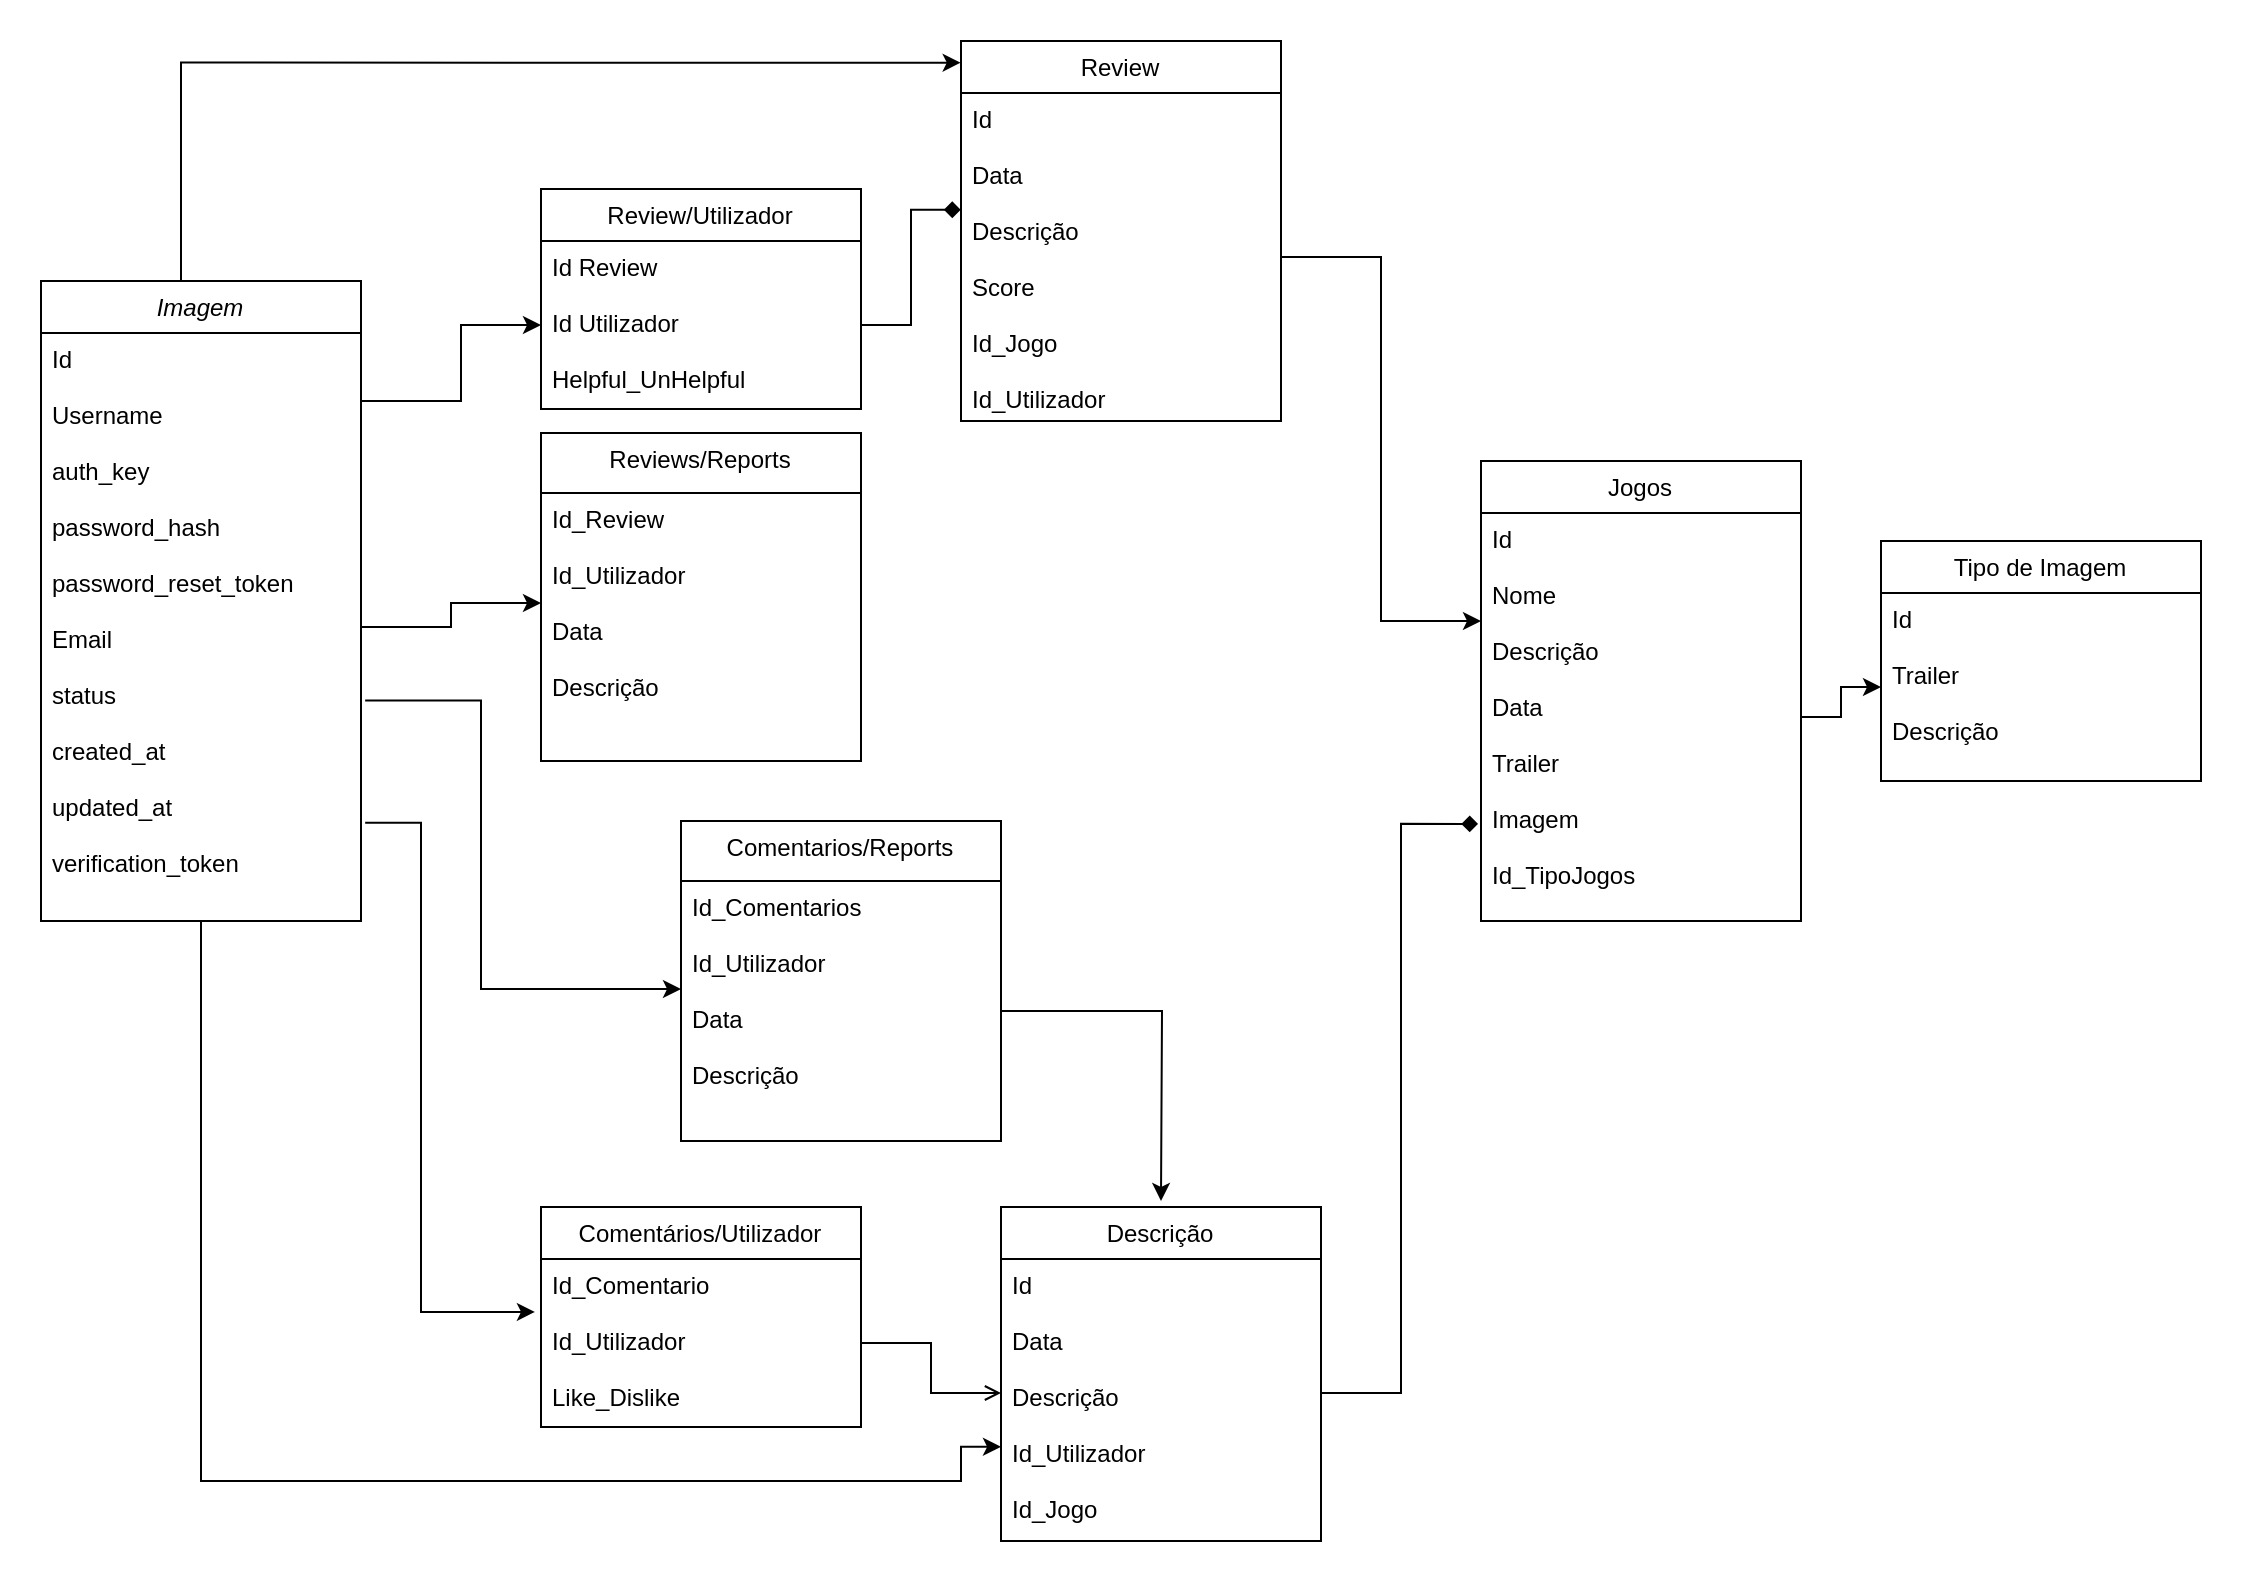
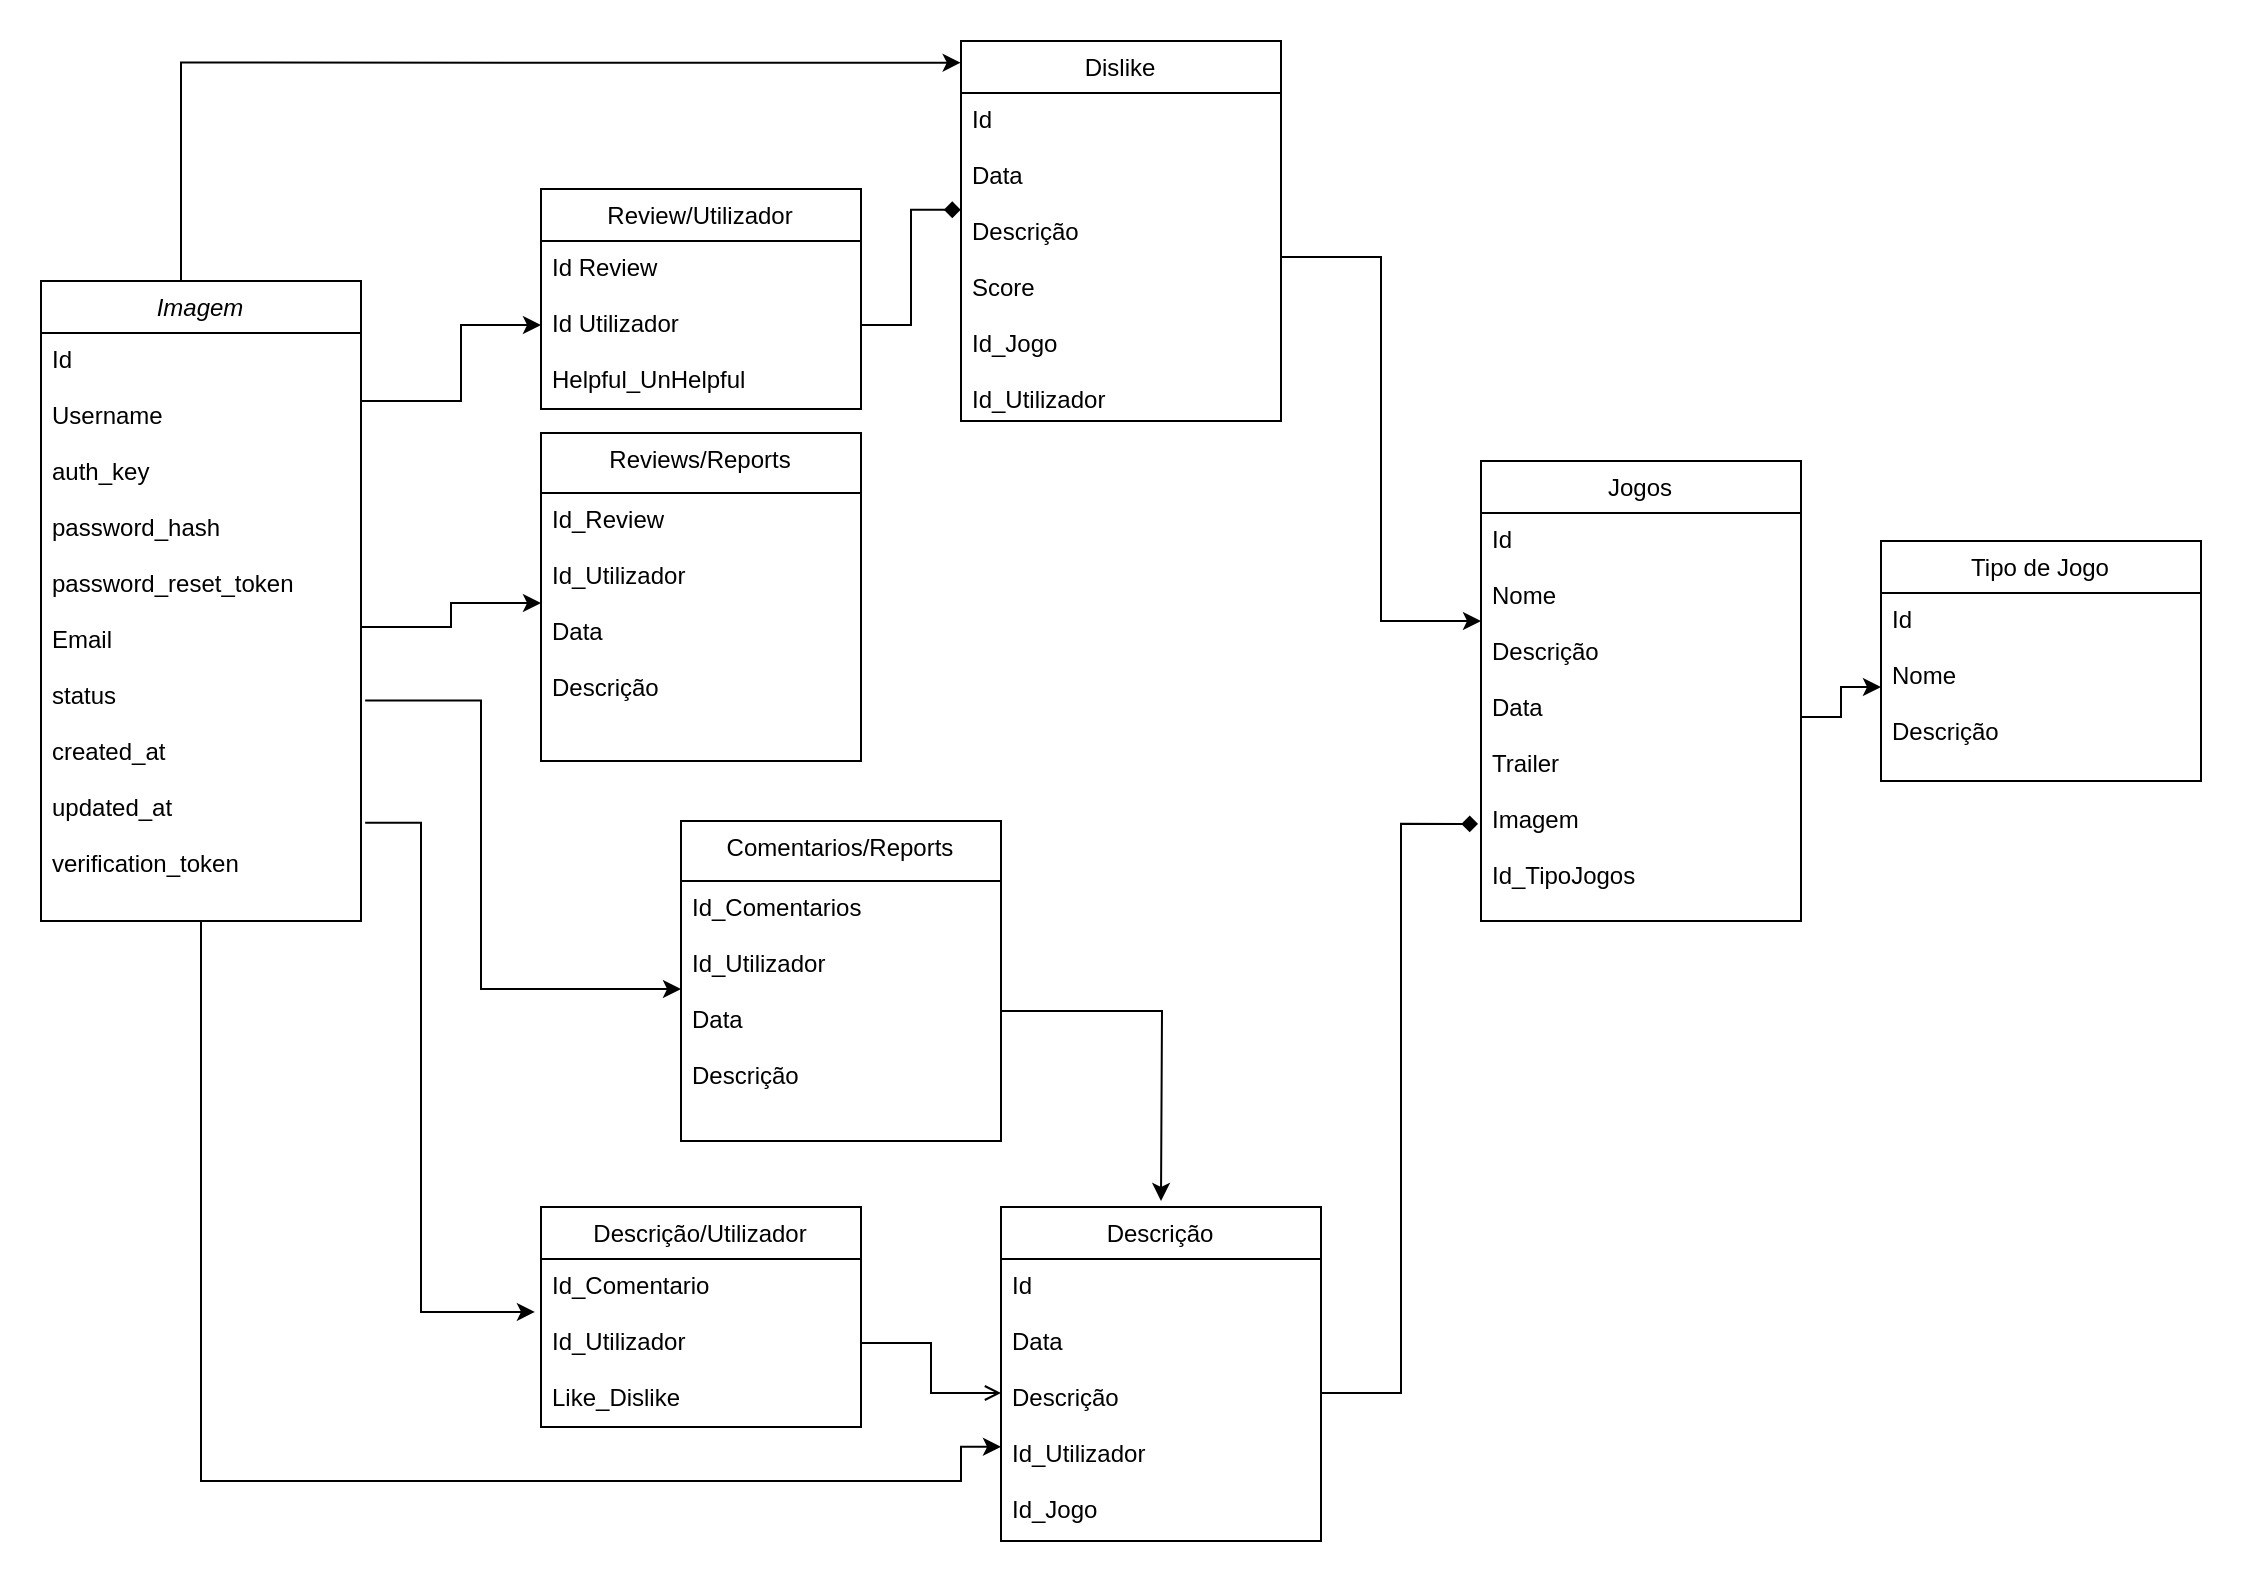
node "Review": label "Review" -> "Dislike"
node "Tipo de Imagem": label "Tipo de Imagem" -> "Tipo de Jogo"
node "Id Trailer Descrição": label "Id Trailer Descrição" -> "Id Nome Descrição"
node "Comentários/Utilizador": label "Comentários/Utilizador" -> "Descrição/Utilizador"
